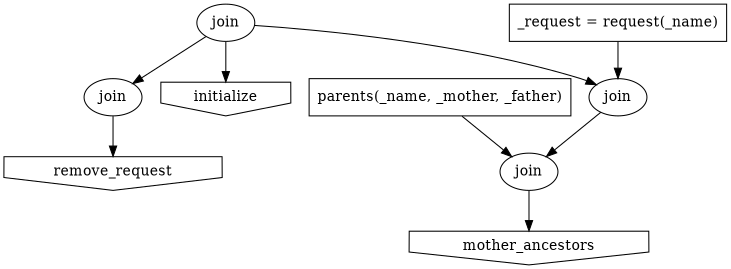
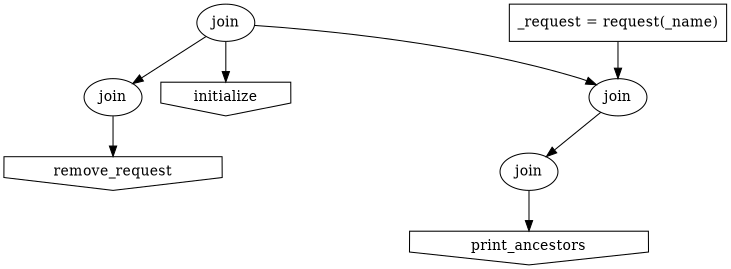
node "parents(_name, _mother, _father)": removed
node "mother_ancestors": label "mother_ancestors" -> "print_ancestors"
